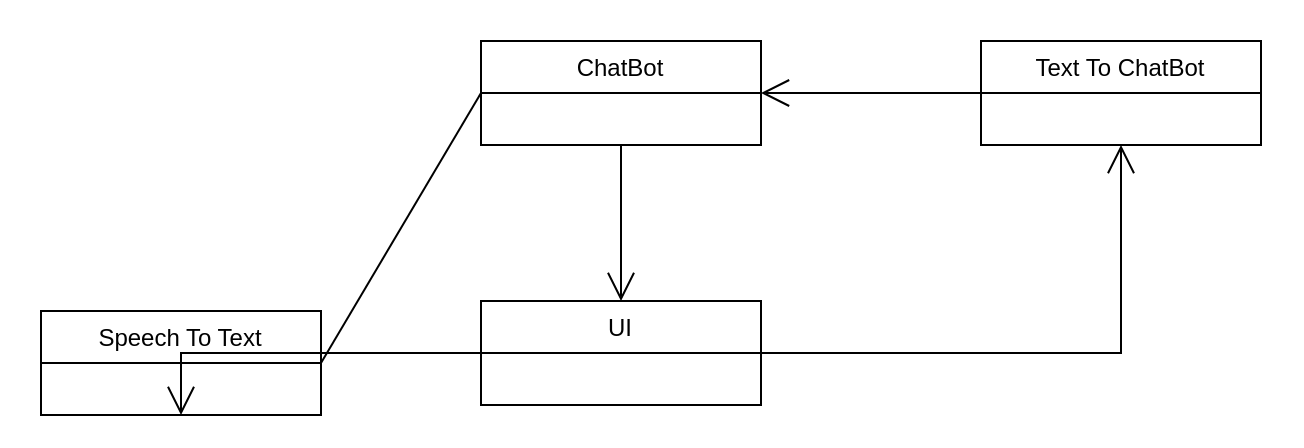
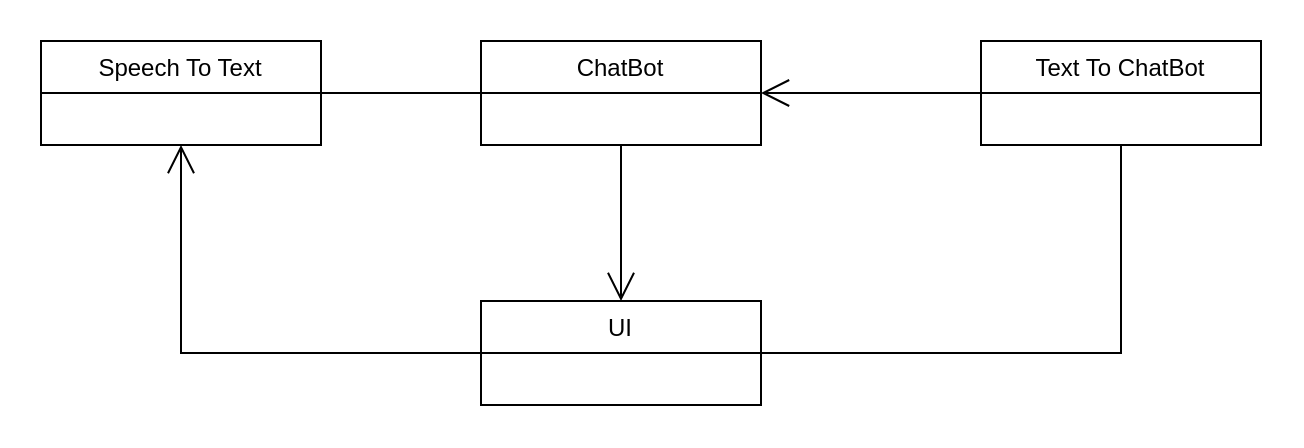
edge "UI" -> "Text To ChatBot": arrowhead open -> none
node "Speech To Text": moved (181, 363) -> (181, 93)
